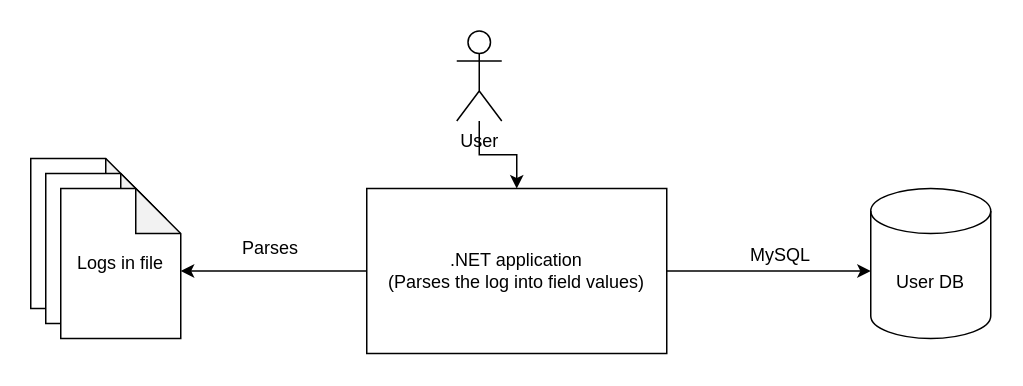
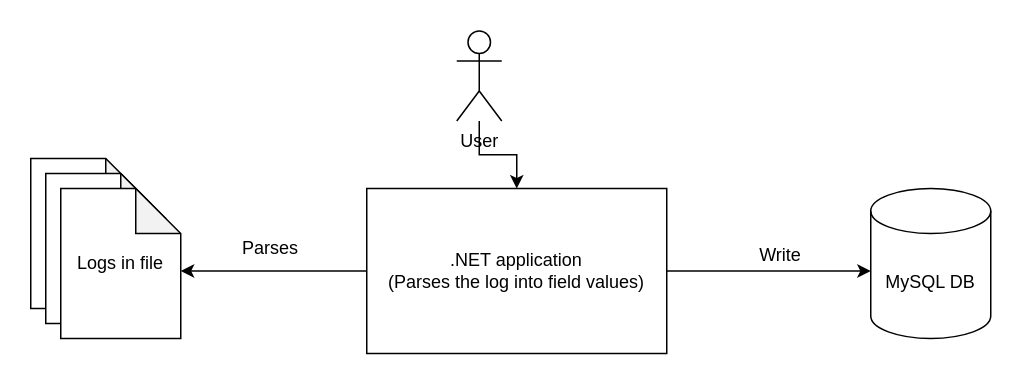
node "MySQL": label "MySQL" -> "Write"
node "User DB": label "User DB" -> "MySQL DB"
